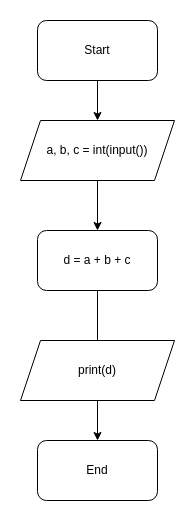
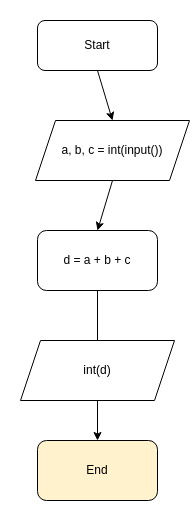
node "Start": size 120x60 -> 120x50
node "a, b, c = int(input())": moved (98, 151) -> (113, 151)
node "print(d)": label "print(d)" -> "int(d)"
node "End": fillcolor #ffffff -> #fff2cc
